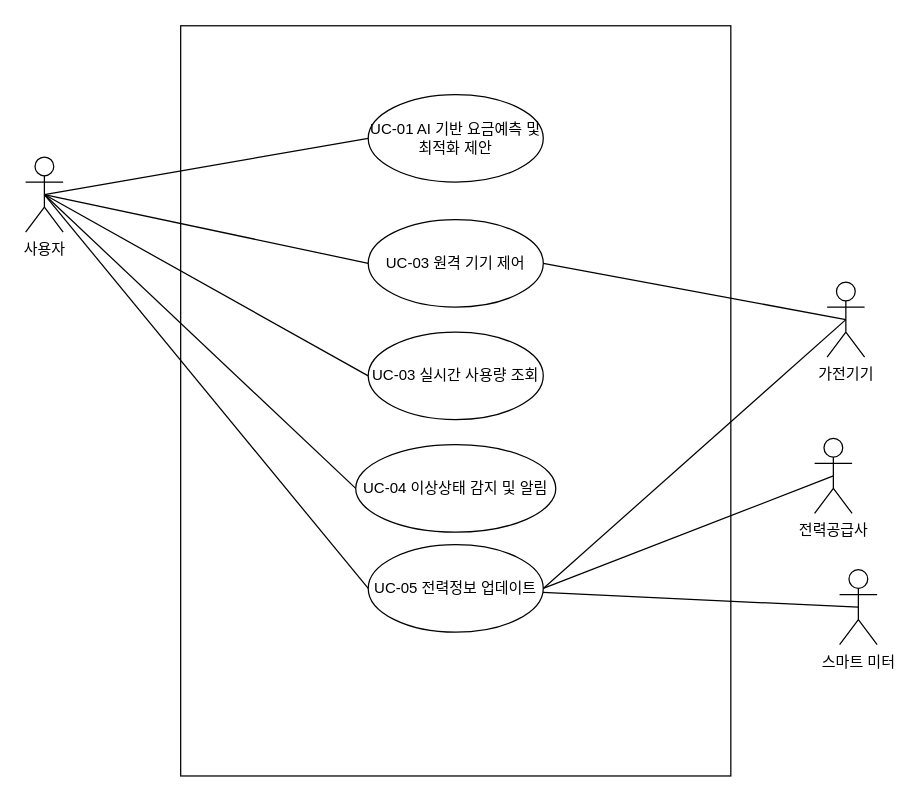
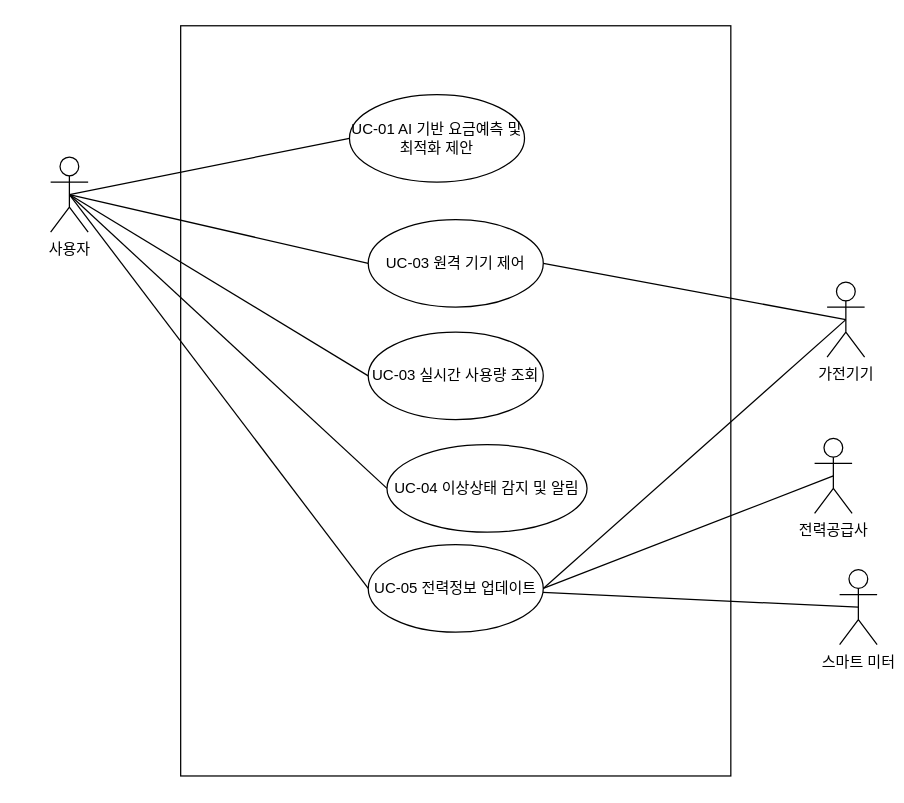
node "UC-01 AI 기반 요금예측 및 최적화 제안": moved (456, 138) -> (437, 138)
node "사용자": moved (44, 194) -> (69, 194)
node "UC-04 이상상태 감지 및 알림": moved (456, 488) -> (487, 488)
